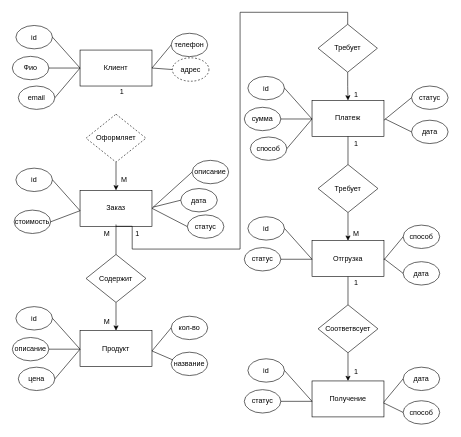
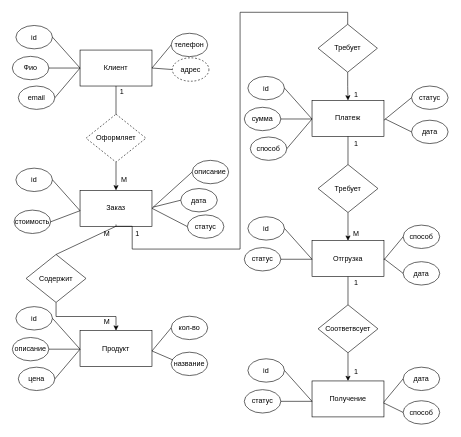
edge "Клиент" -- "Оформляет": added
node "Содержит": moved (116, 279) -> (56, 279)
